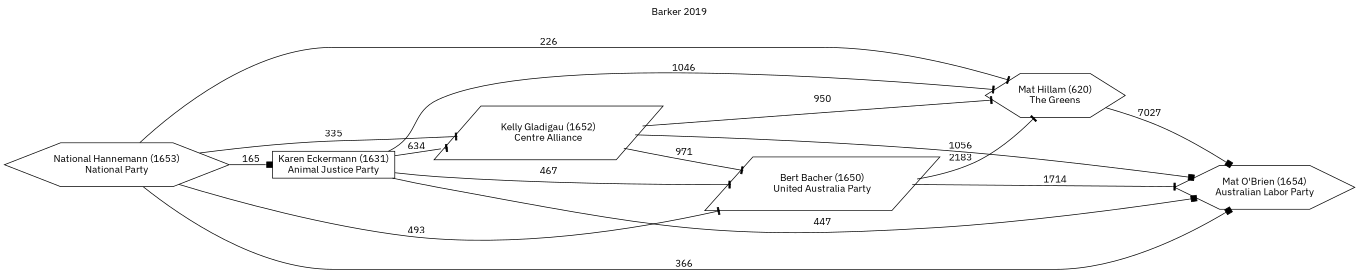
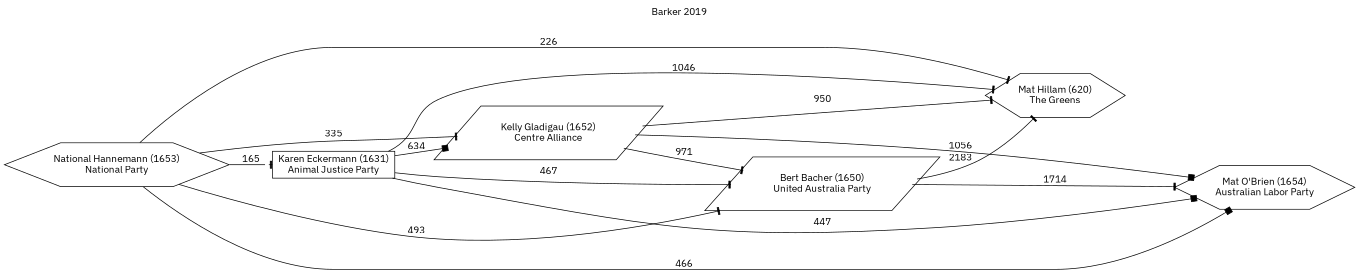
edge "Mat Hillam (620) The Greens" -> "Mat O'Brien (1654) Australian Labor Party": removed, label "7027"
edge "Karen Eckermann (1631) Animal Justice Party" -> "Kelly Gladigau (1652) Centre Alliance": arrowhead tee -> box
edge "National Hannemann (1653) National Party" -> "Karen Eckermann (1631) Animal Justice Party": arrowhead box -> tee
edge "National Hannemann (1653) National Party" -> "Mat O'Brien (1654) Australian Labor Party": label "366" -> "466"
